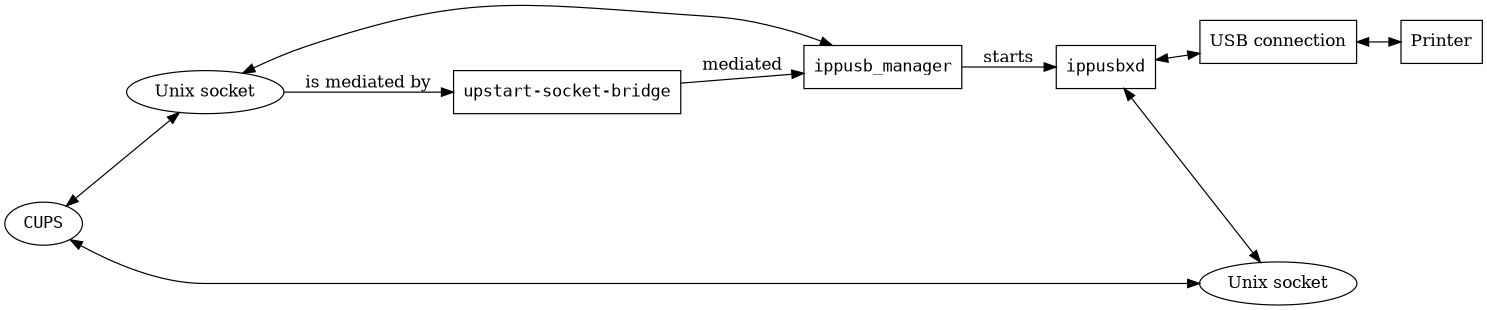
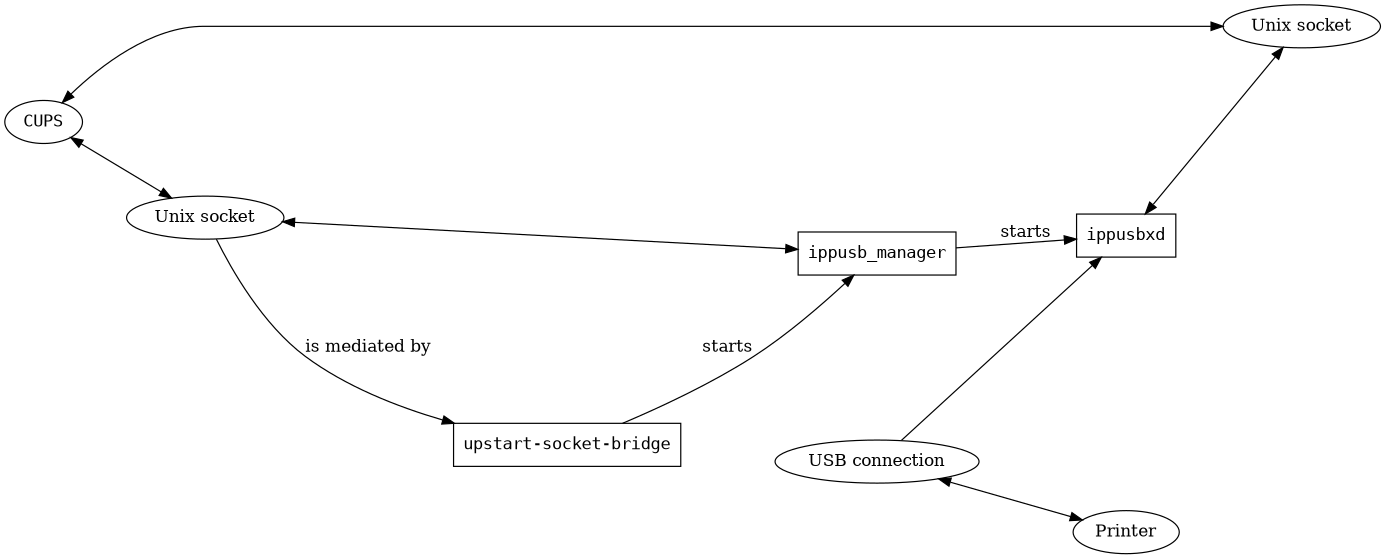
node "USB connection": shape box -> ellipse
node "Printer": shape box -> ellipse
edge "ippusbxd" -> "USB connection": removed
edge "upstart-socket-bridge" -> "ippusb_manager": label "mediated" -> "starts"
